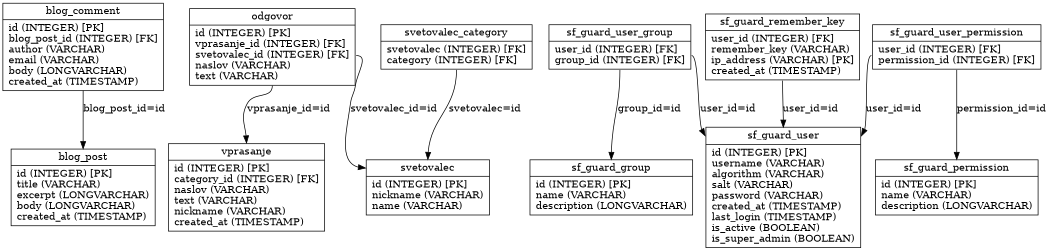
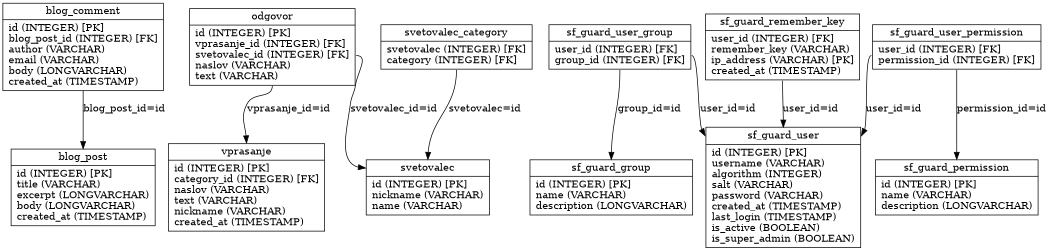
node "sf_guard_user": text "algorithm (VARCHAR)" -> "algorithm (INTEGER)"
